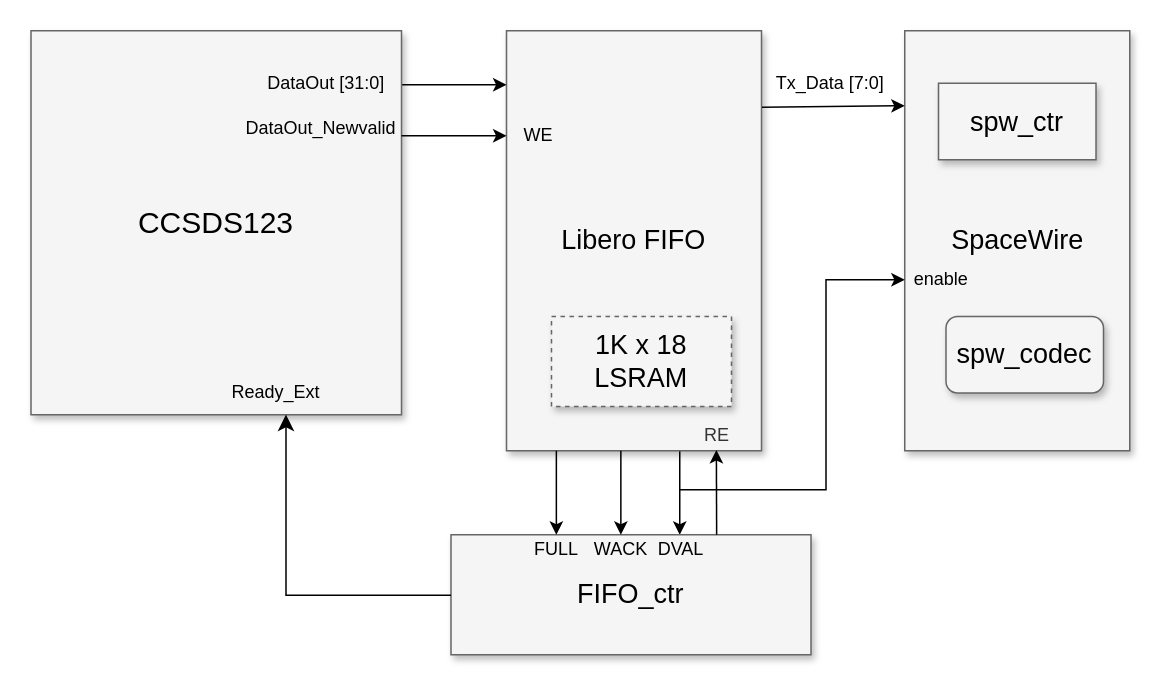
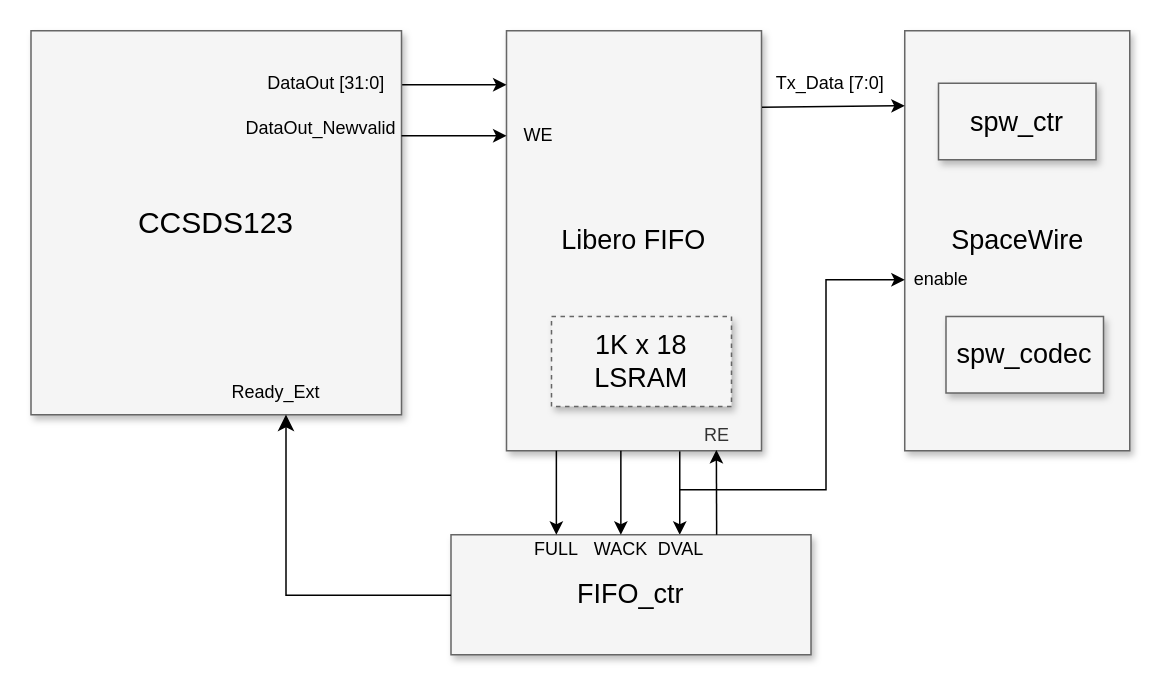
node "spw_codec": shape rounded rectangle -> rectangle
